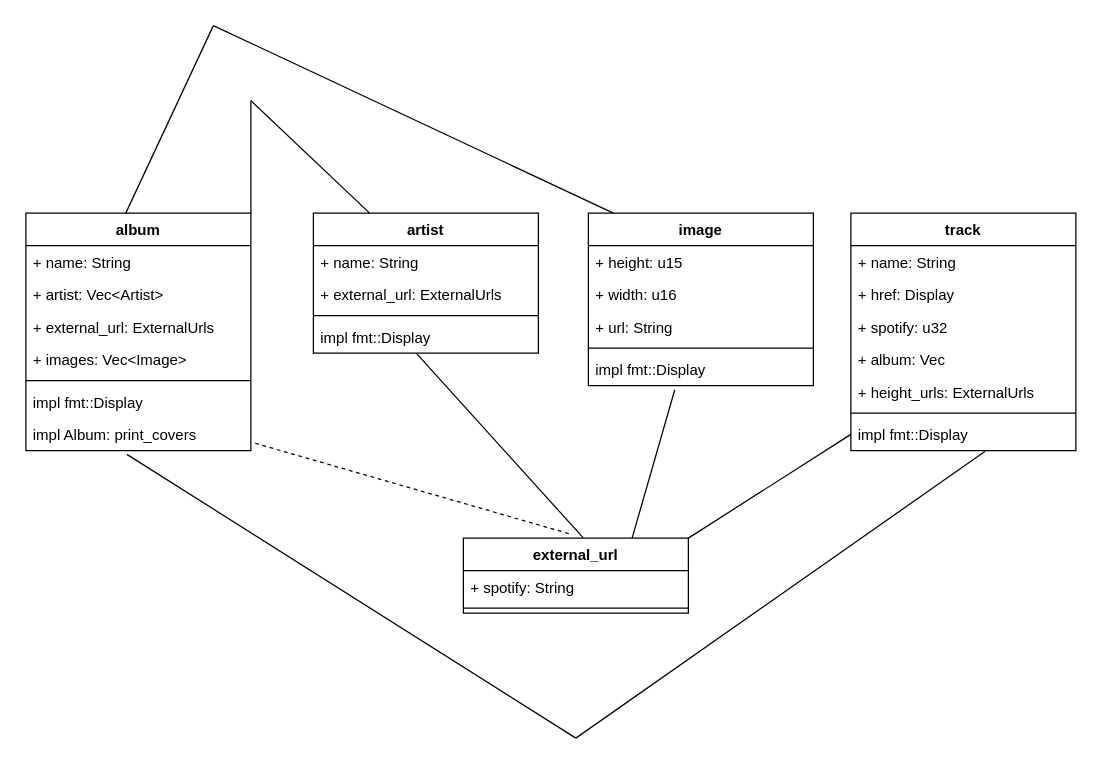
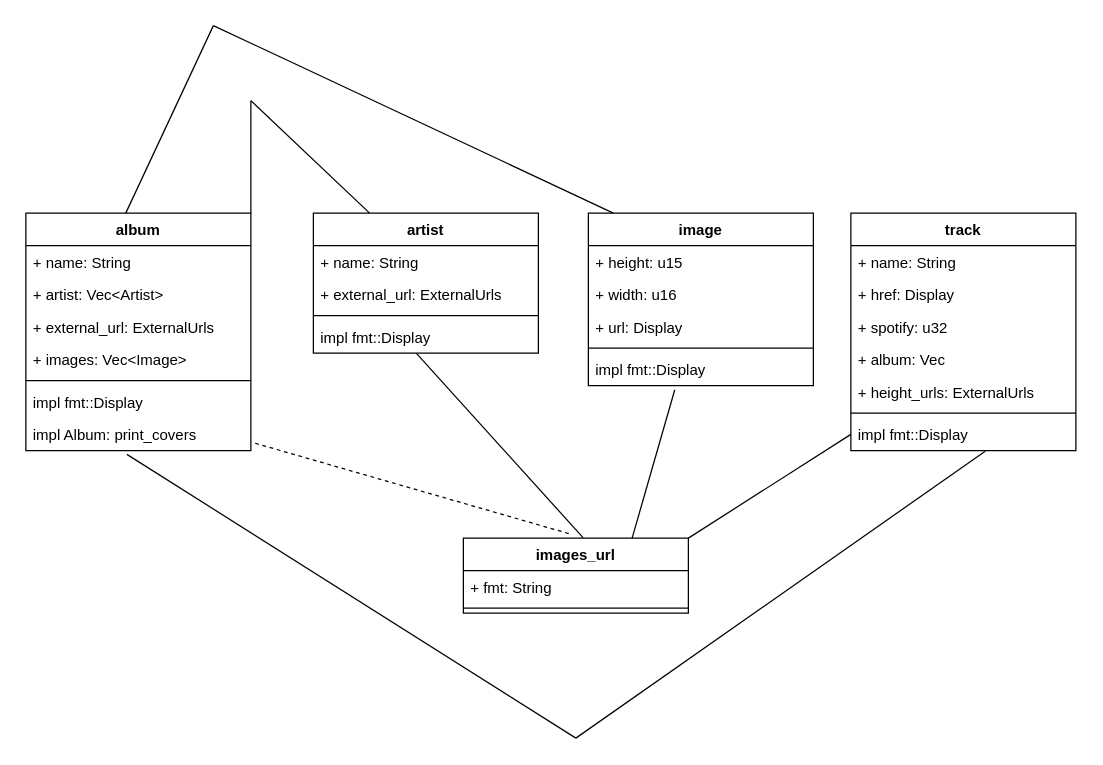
node "+ url: String": label "+ url: String" -> "+ url: Display"
node "external_url": label "external_url" -> "images_url"
node "+ spotify: String": label "+ spotify: String" -> "+ fmt: String"
